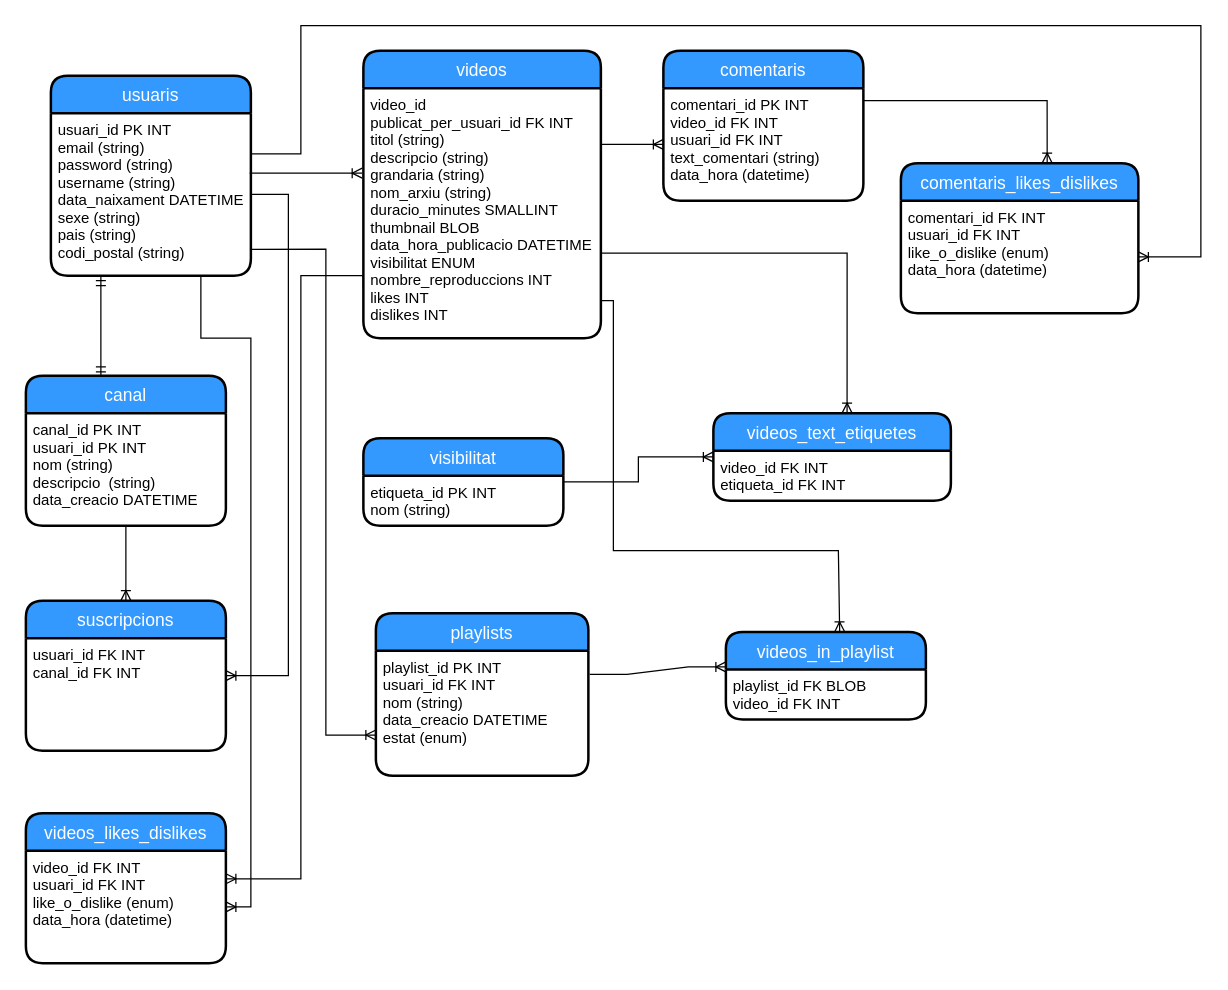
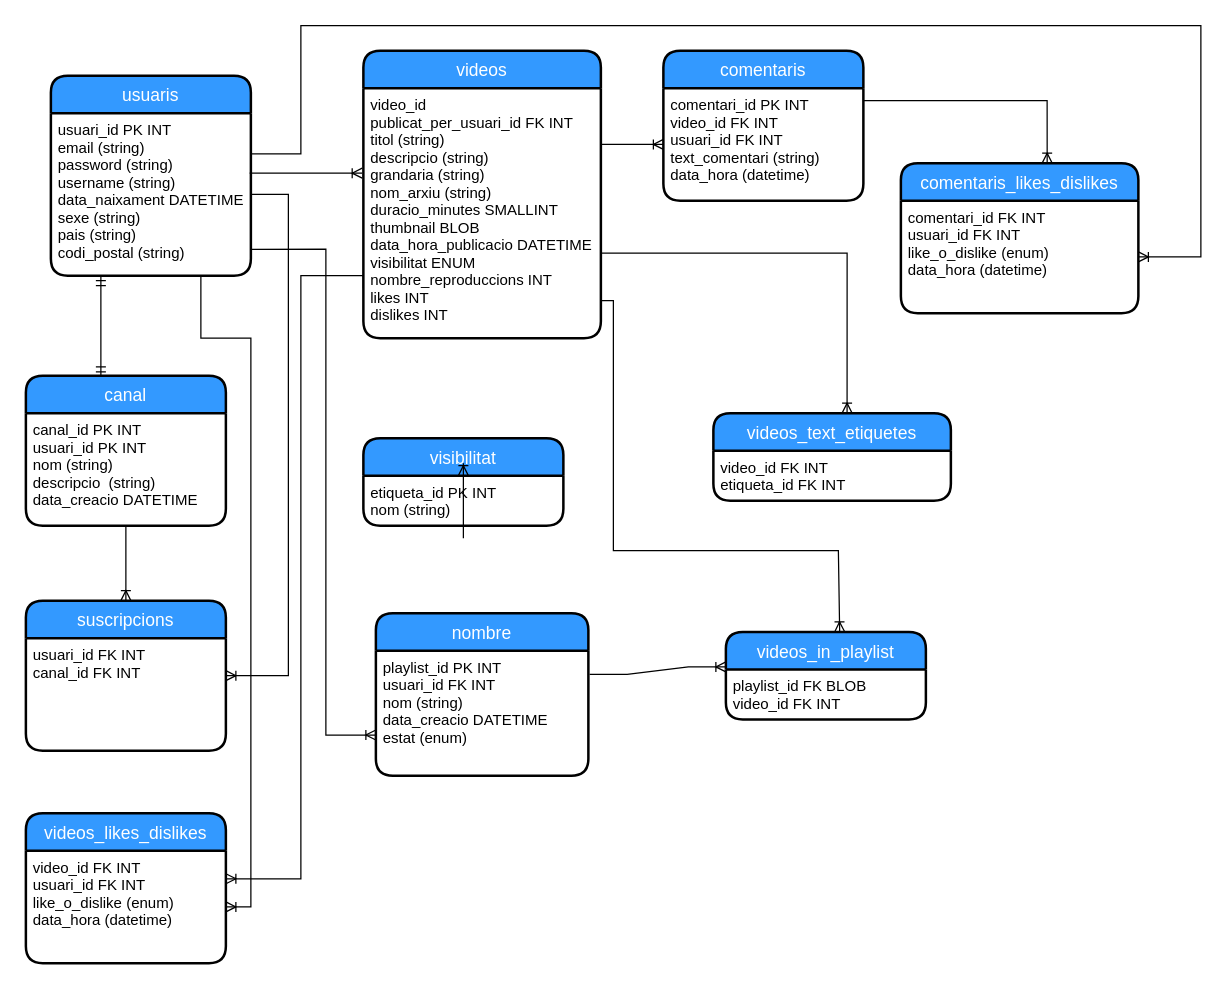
edge "visibilitat" -> "videos_text_etiquetes": now "visibilitat" -> "etiqueta_id PK INT nom (string)"
node "playlists": label "playlists" -> "nombre"
